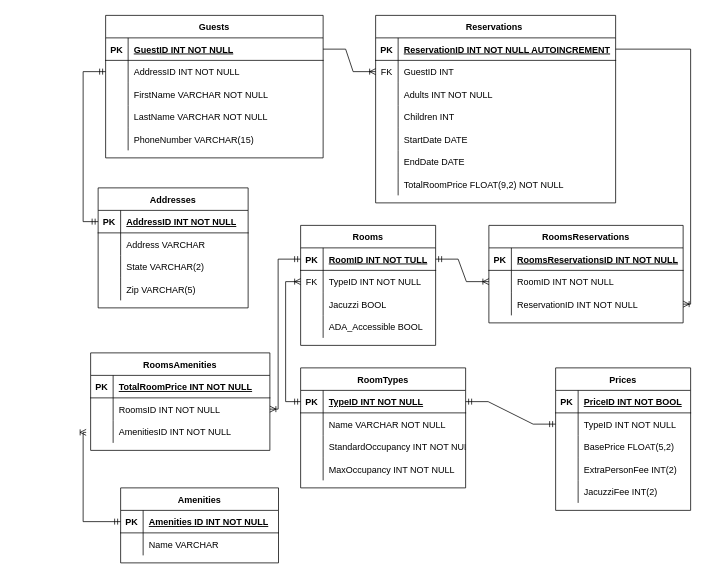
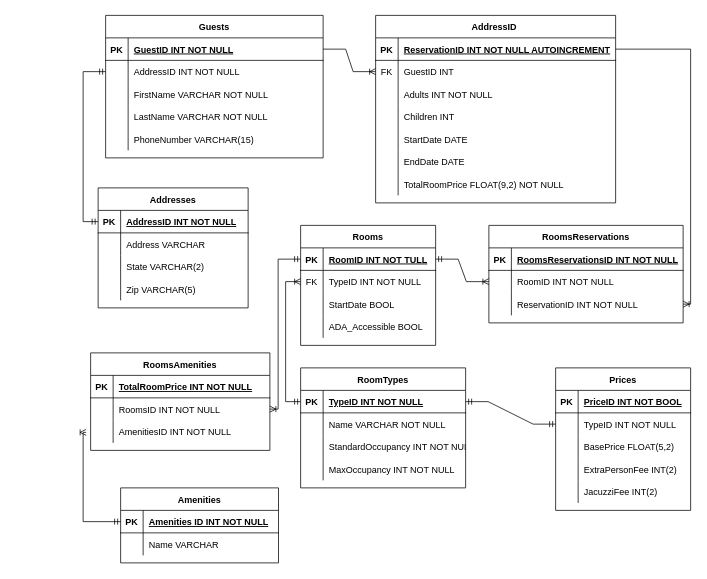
node "Reservations": label "Reservations" -> "AddressID"
node "Jacuzzi BOOL": label "Jacuzzi BOOL" -> "StartDate BOOL"
